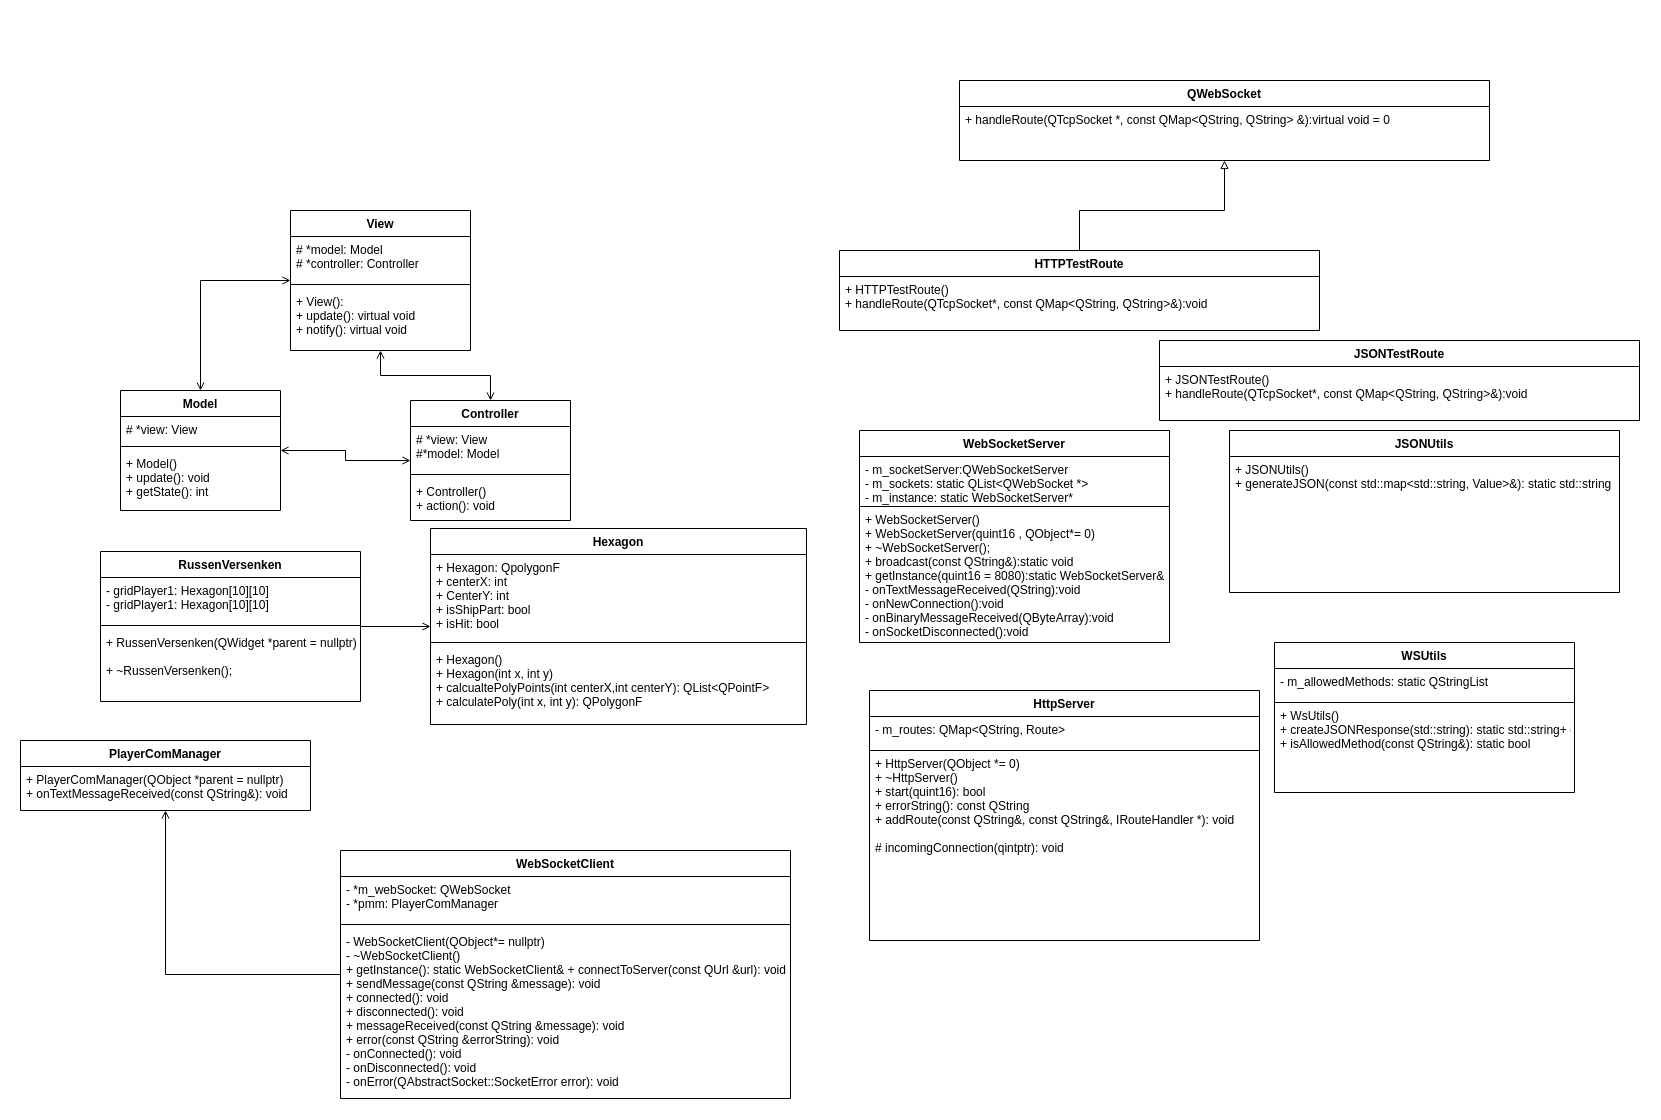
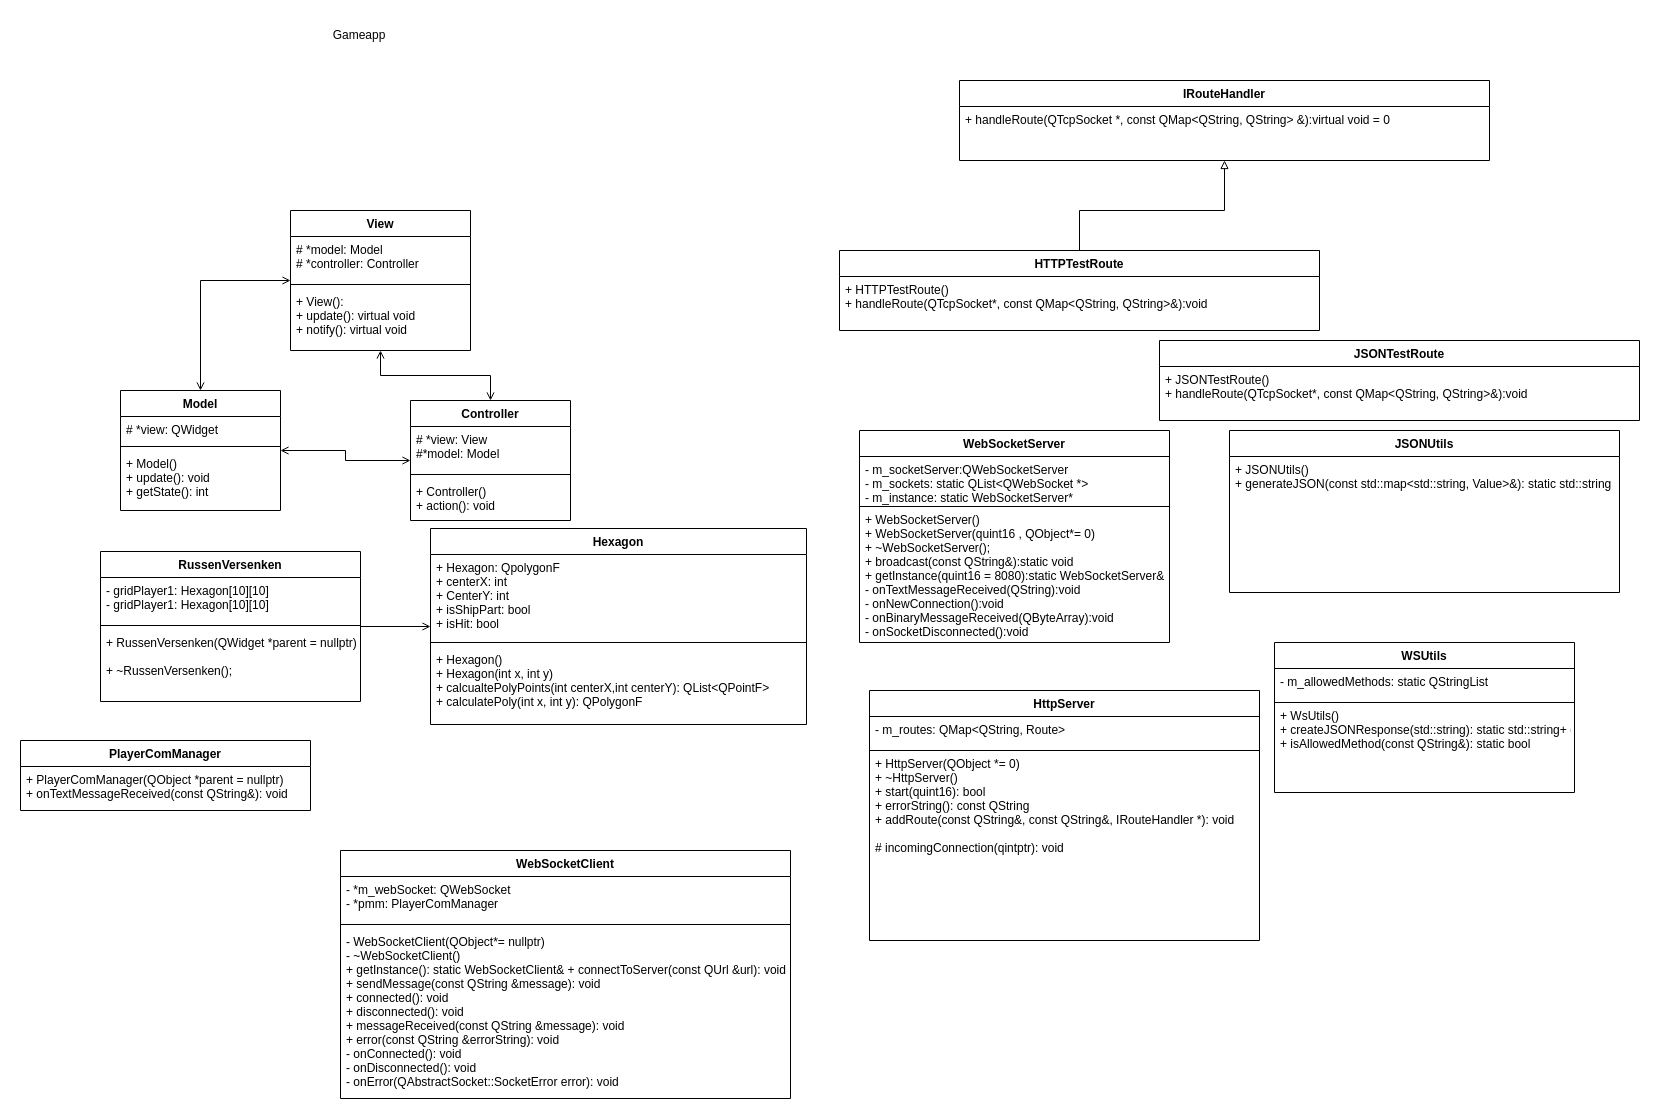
node "Gameapp": added
node "QWebSocket": label "QWebSocket" -> "IRouteHandler"
node "# *view: View": label "# *view: View" -> "# *view: QWidget"
edge "WebSocketClient" -> "PlayerComManager": removed
